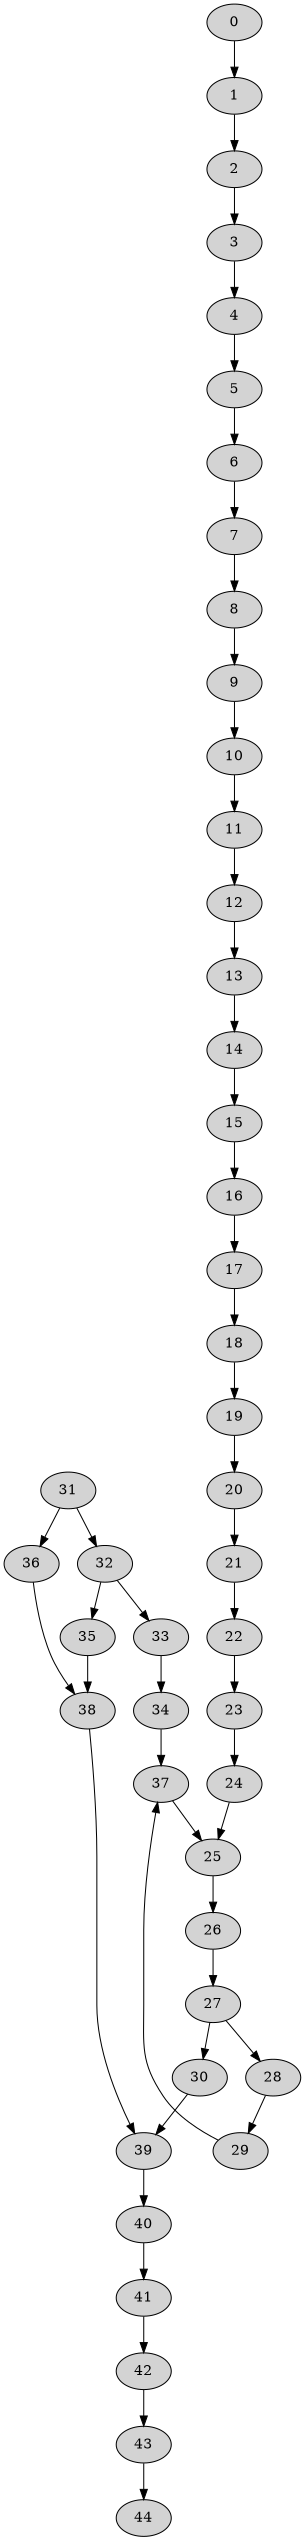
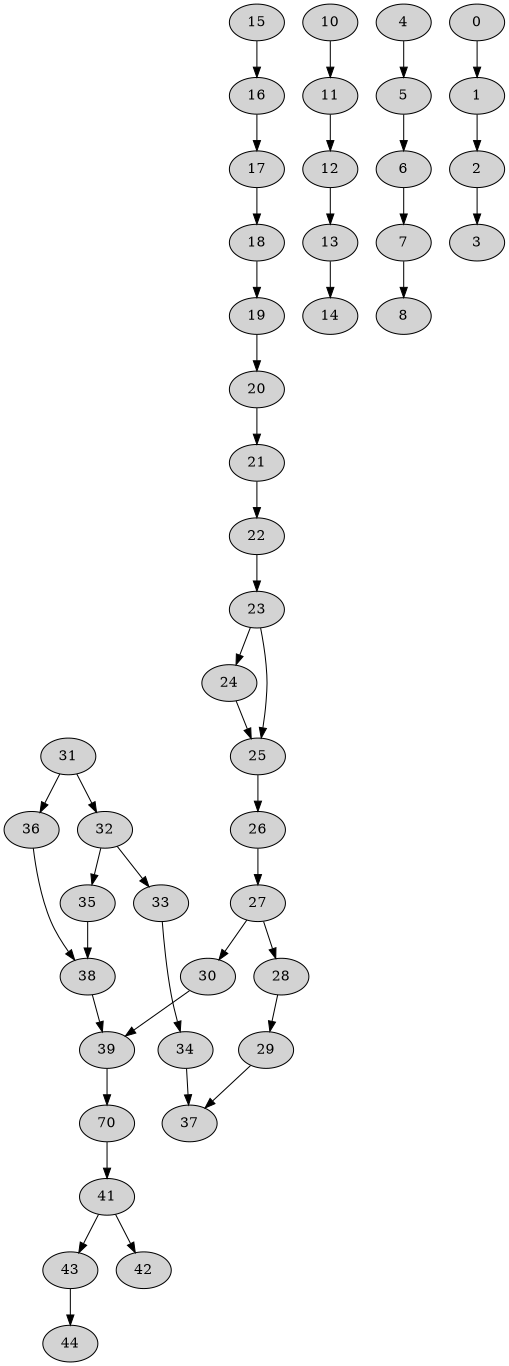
edge "3" -> "4": removed
node "9": removed
edge "14" -> "15": removed
edge "37" -> "25": now "23" -> "25"
node "40": label "40" -> "70"
edge "42" -> "43": now "41" -> "43"
